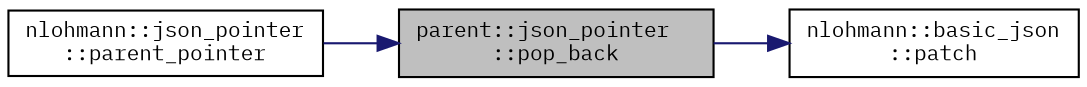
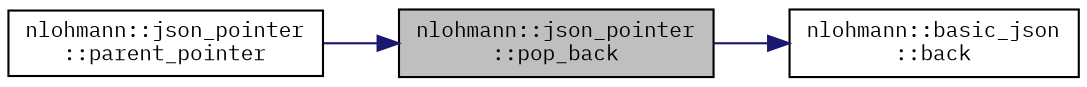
node "parent::json_pointer ::pop_back": label "parent::json_pointer ::pop_back" -> "nlohmann::json_pointer ::pop_back"
node "nlohmann::basic_json ::patch": label "nlohmann::basic_json ::patch" -> "nlohmann::basic_json ::back"
